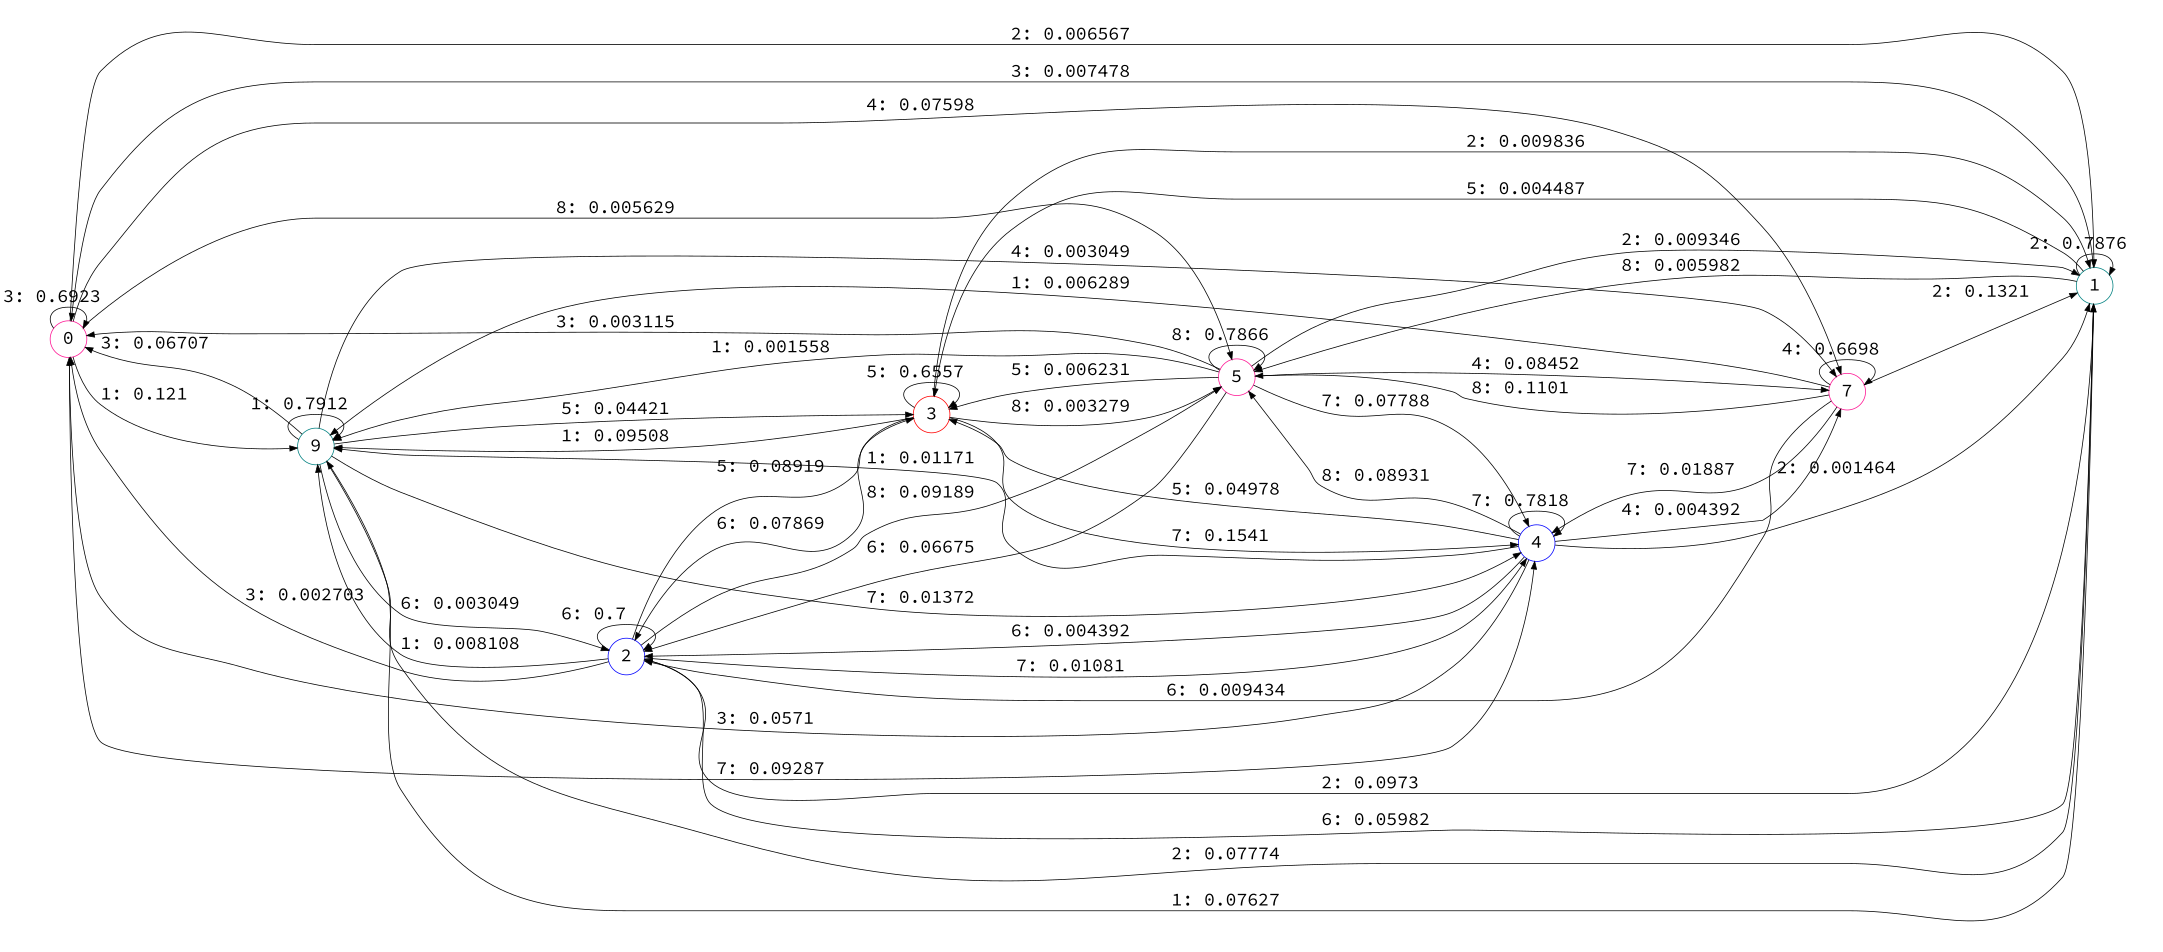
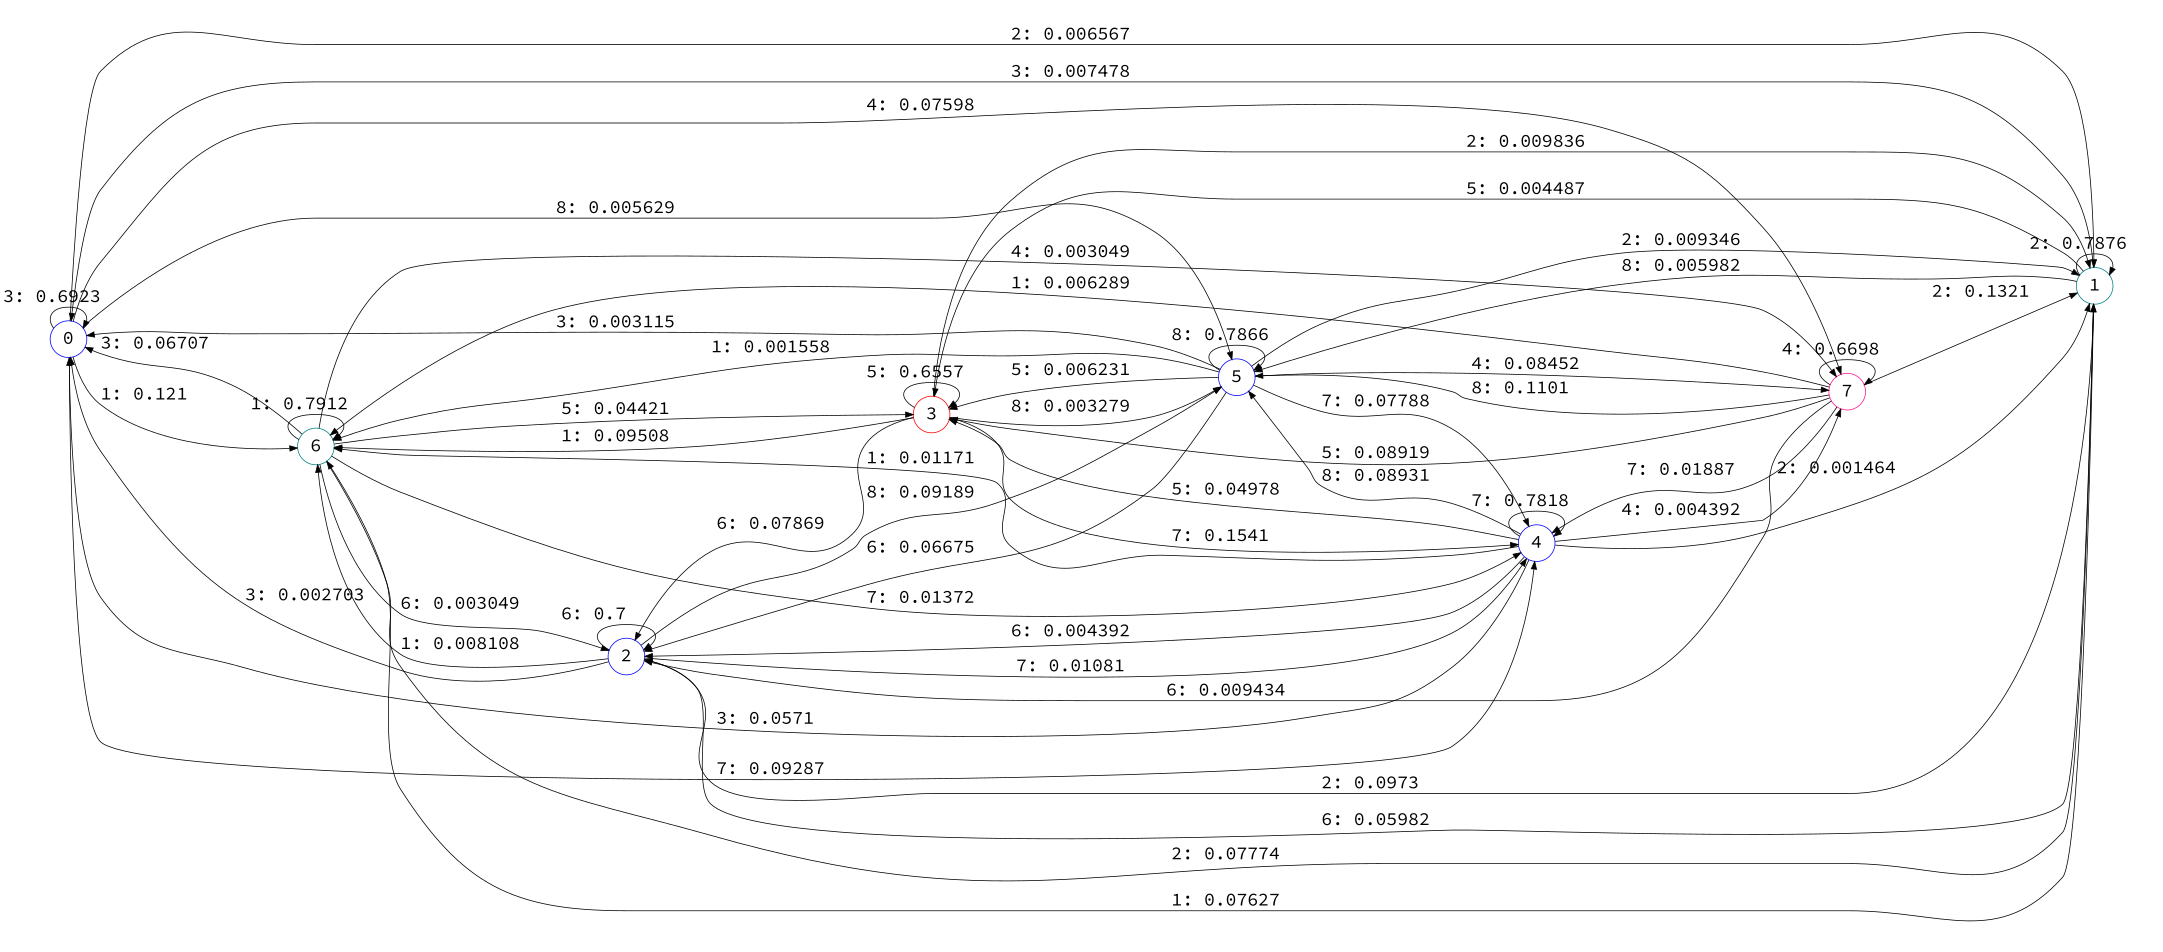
node "0": color deeppink -> blue
node "5": color deeppink -> blue
node "9": label "9" -> "6"
edge "2" -> "3": now "7" -> "3"
